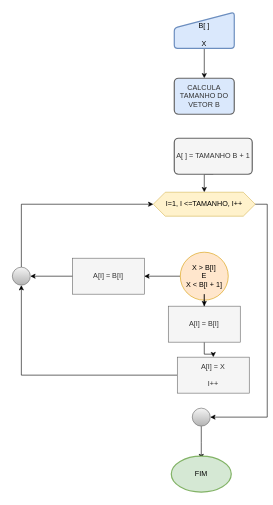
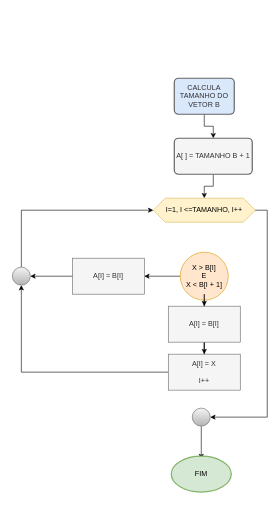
node "B[ ] X": removed
edge "B[ ] X" -> "CALCULA TAMANHO DO VETOR B": removed
edge "CALCULA TAMANHO DO VETOR B" -> "A[ ] = TAMANHO B + 1": added
node "I=1, I <=TAMANHO, I++": moved (204, 204) -> (204, 210)
node "A[I] = X I++": moved (213, 375) -> (204, 372)
